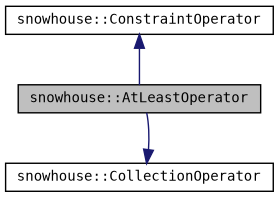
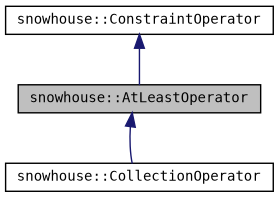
edge "snowhouse::AtLeastOperator" -> "snowhouse::CollectionOperator": reversed
